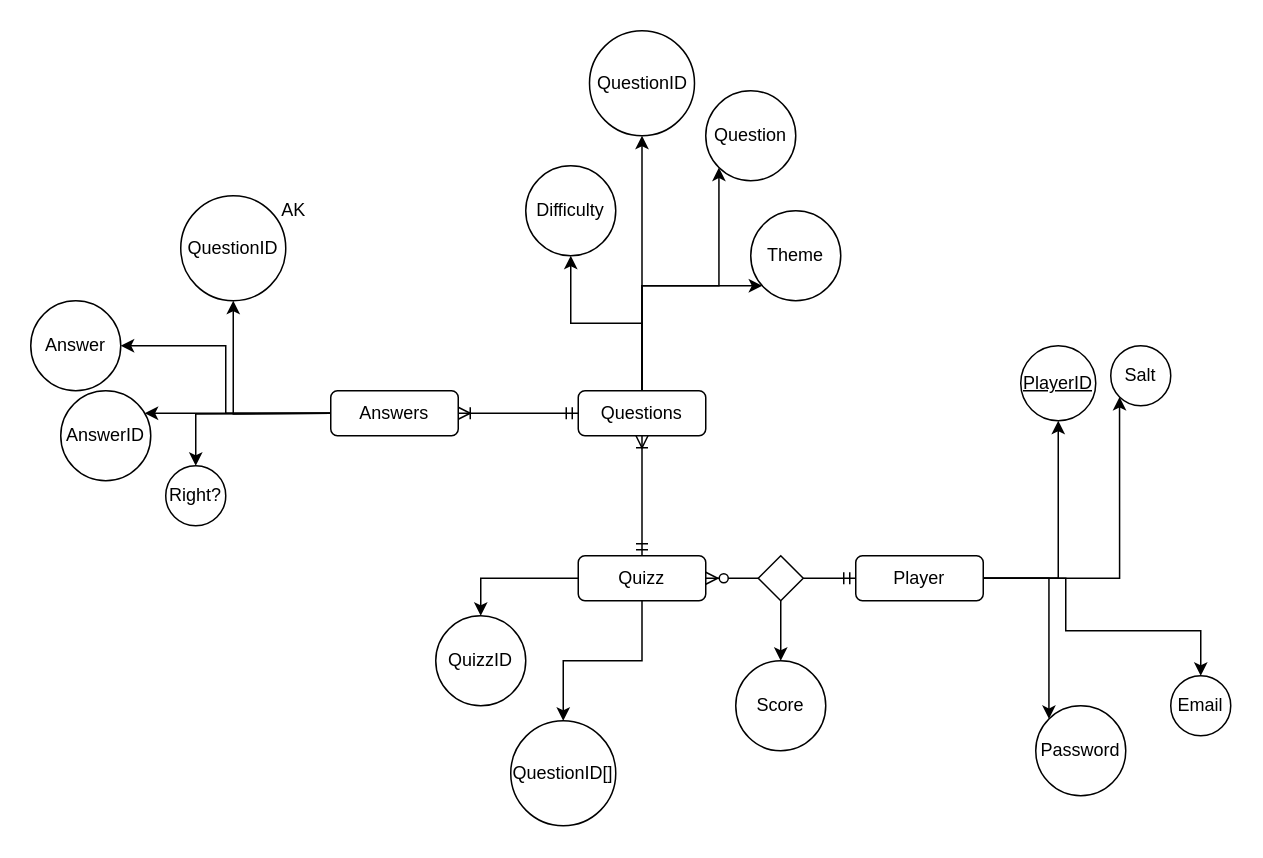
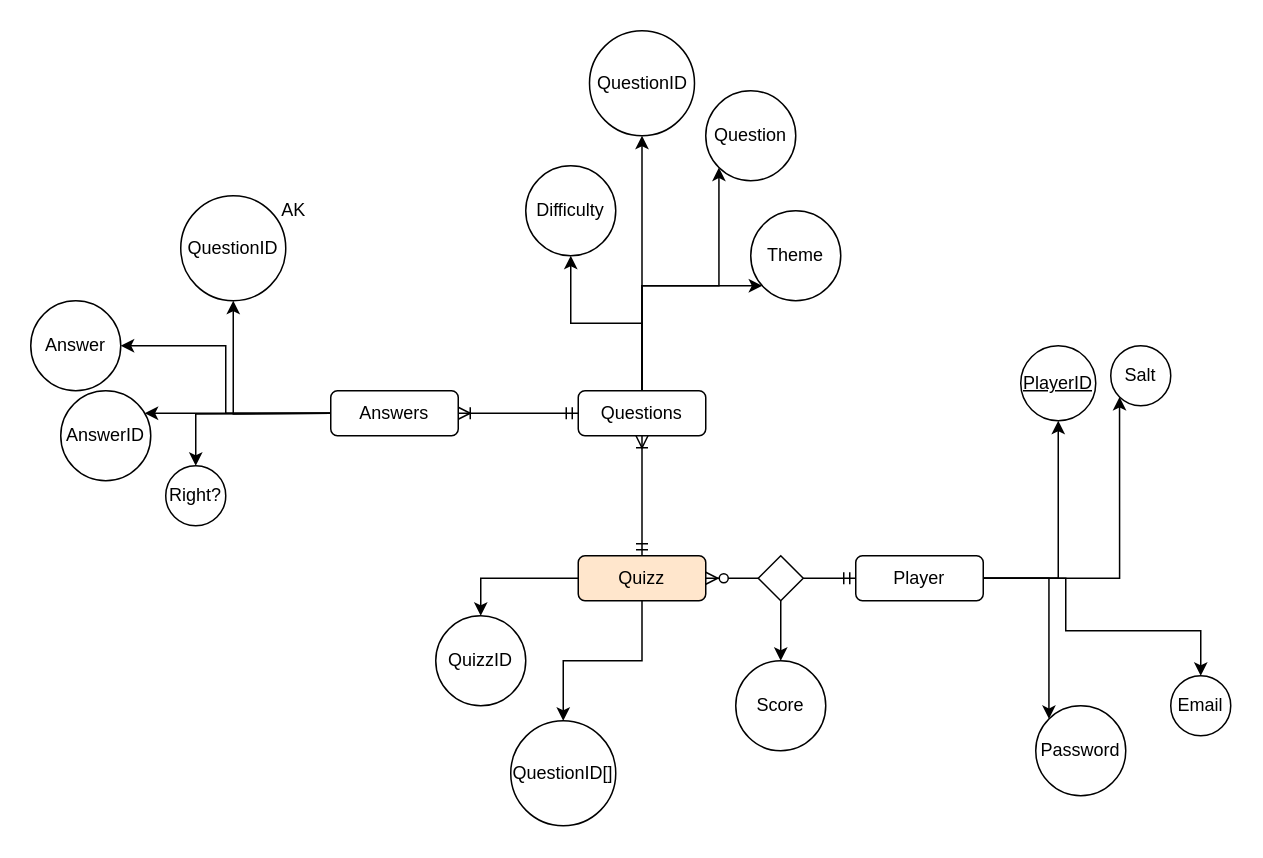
node "Quizz": fillcolor #ffffff -> #ffe6cc
